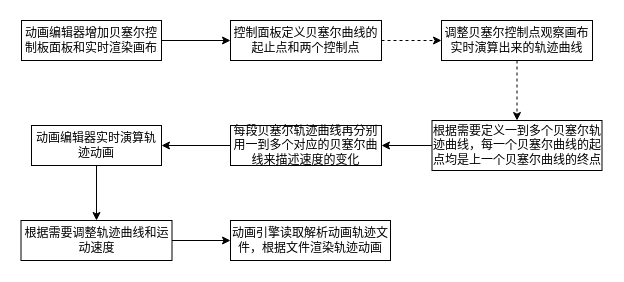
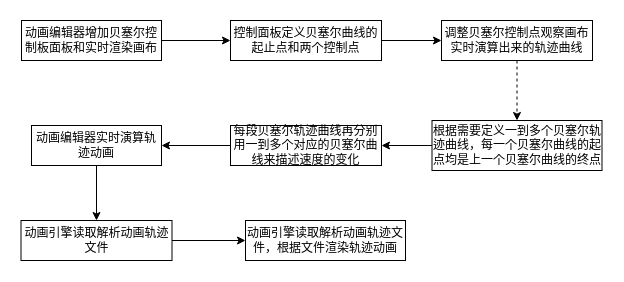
edge "控制面板定义贝塞尔曲线的起止点和两个控制点" -> "调整贝塞尔控制点观察画布实时演算出来的轨迹曲线": style dashed -> solid
node "根据需要调整轨迹曲线和运动速度": label "根据需要调整轨迹曲线和运动速度" -> "动画引擎读取解析动画轨迹文件"
node "动画引擎读取解析动画轨迹文件，根据文件渲染轨迹动画": moved (311, 241) -> (326, 241)
